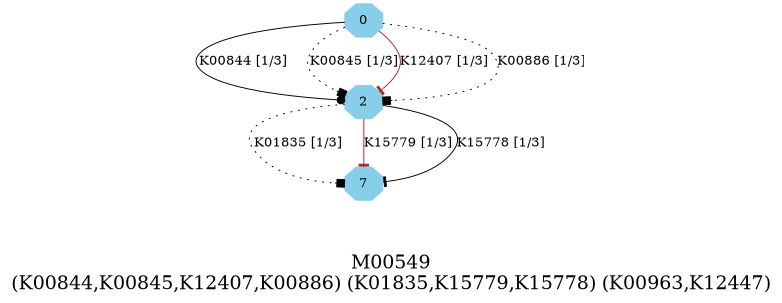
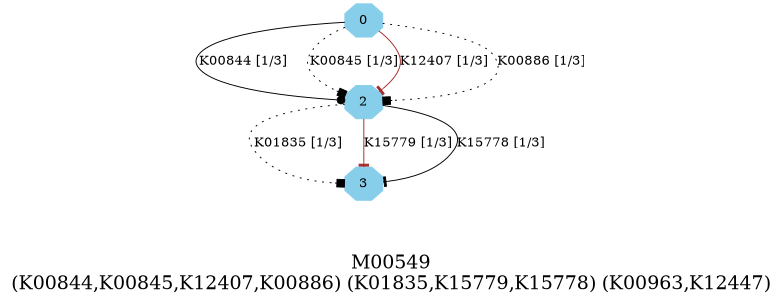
node "7": label "7" -> "3"
